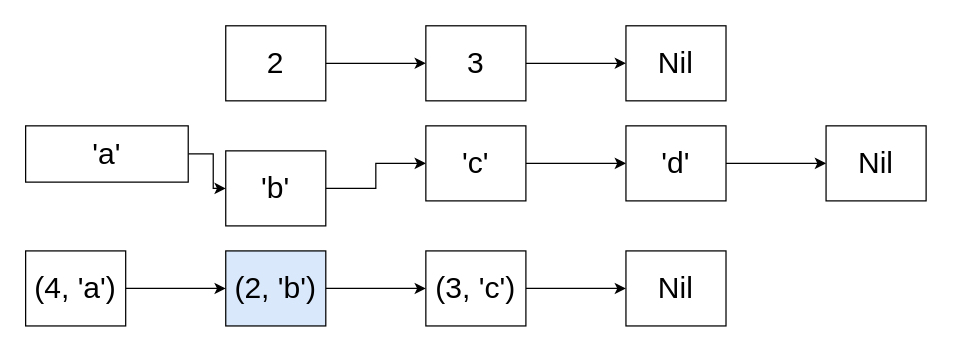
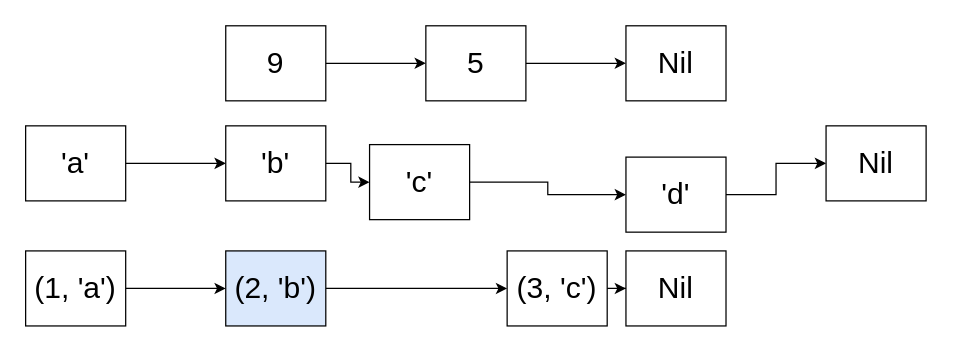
node "2": label "2" -> "9"
node "3": label "3" -> "5"
node "'a'": size 163x56 -> 100x75
node "'c'": moved (476, 163) -> (419, 182)
node "'d'": moved (676, 163) -> (676, 194)
node "'b'": moved (276, 188) -> (276, 163)
node "(4, 'a')": label "(4, 'a')" -> "(1, 'a')"
node "(3, 'c')": moved (476, 288) -> (557, 288)
